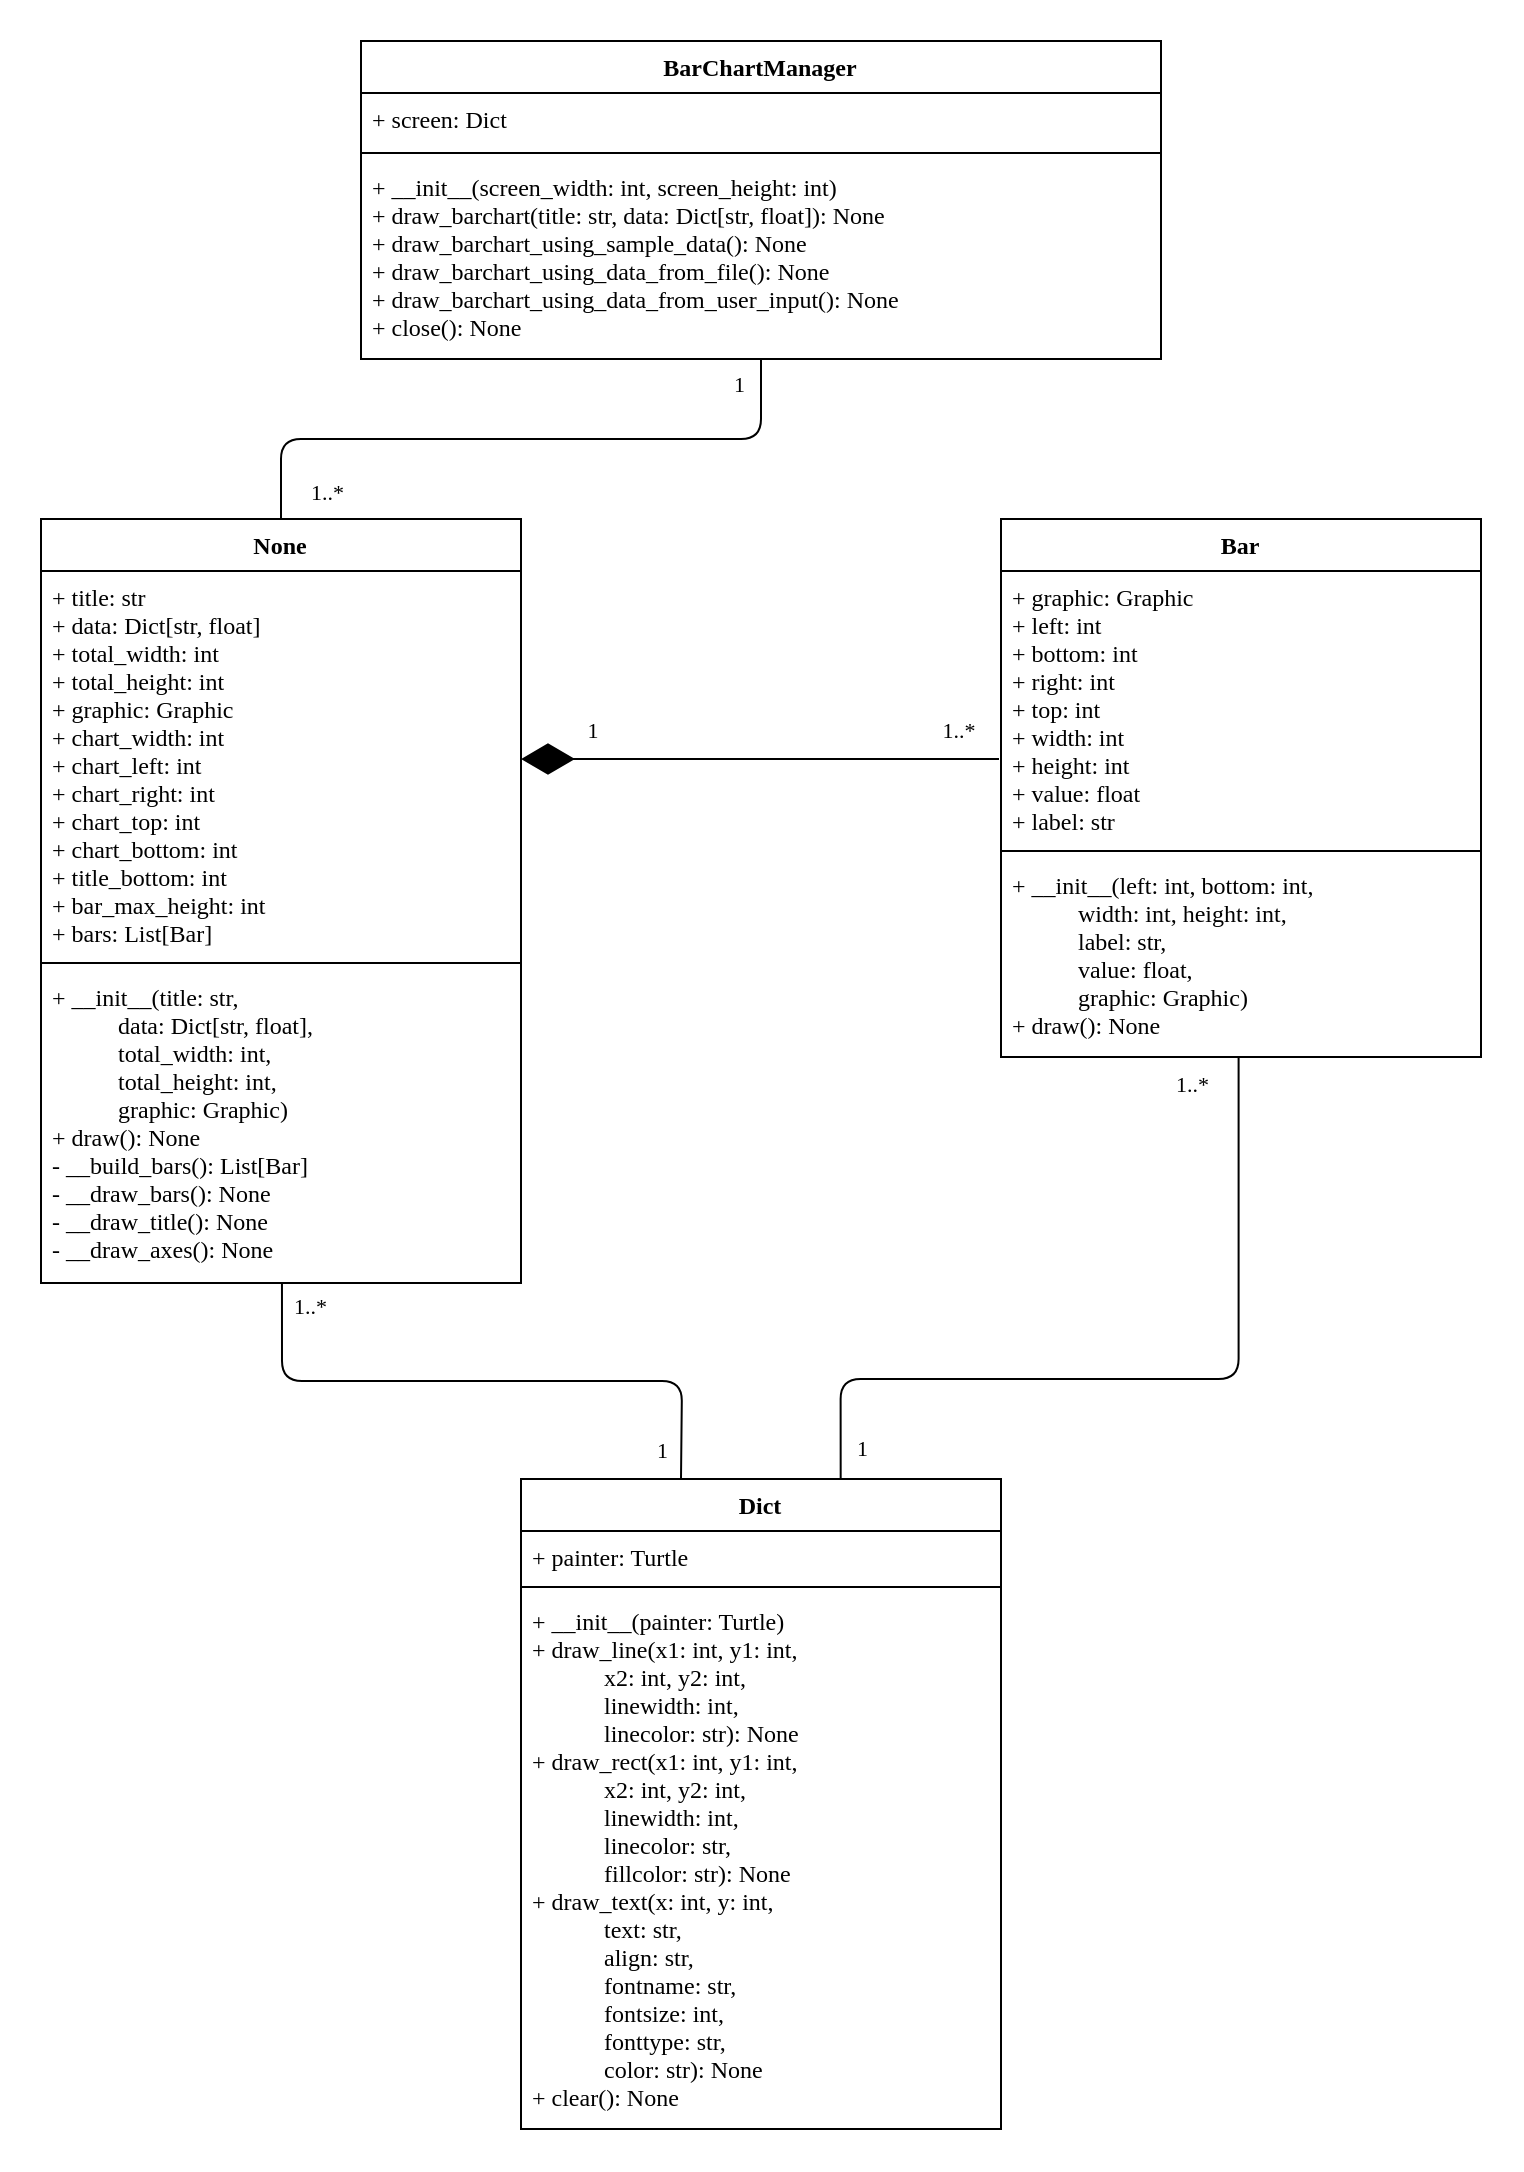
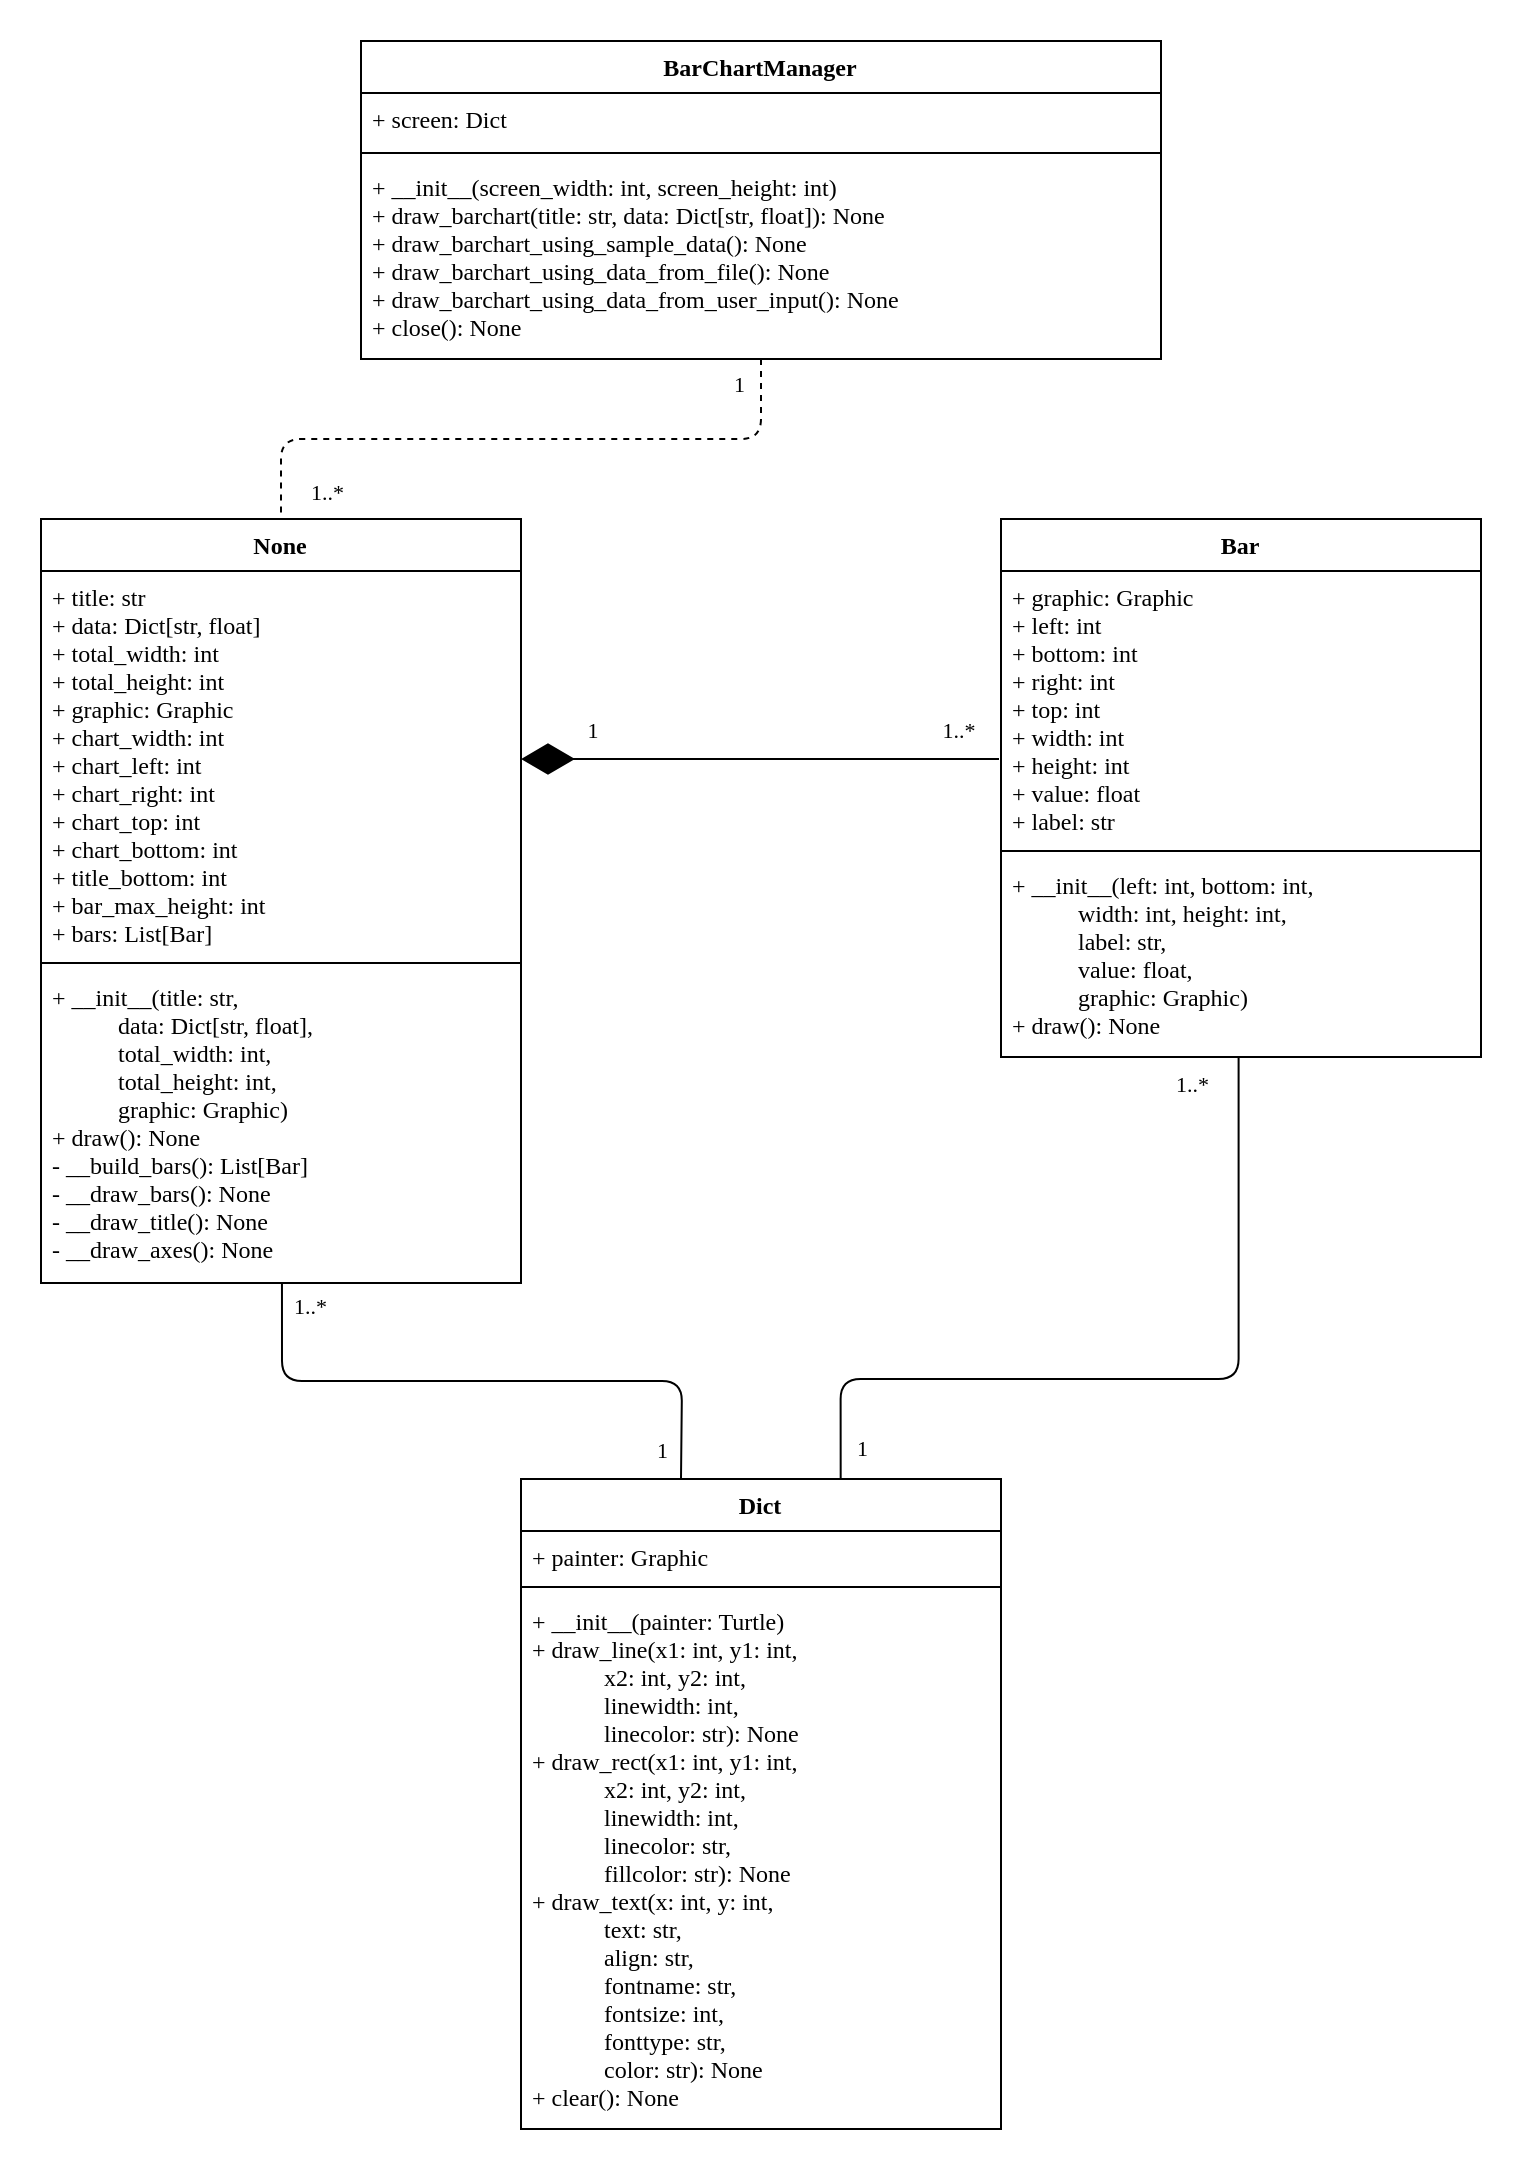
edge "BarChartManager" -- "None": style solid -> dashed
node "+ painter: Turtle": label "+ painter: Turtle" -> "+ painter: Graphic"
